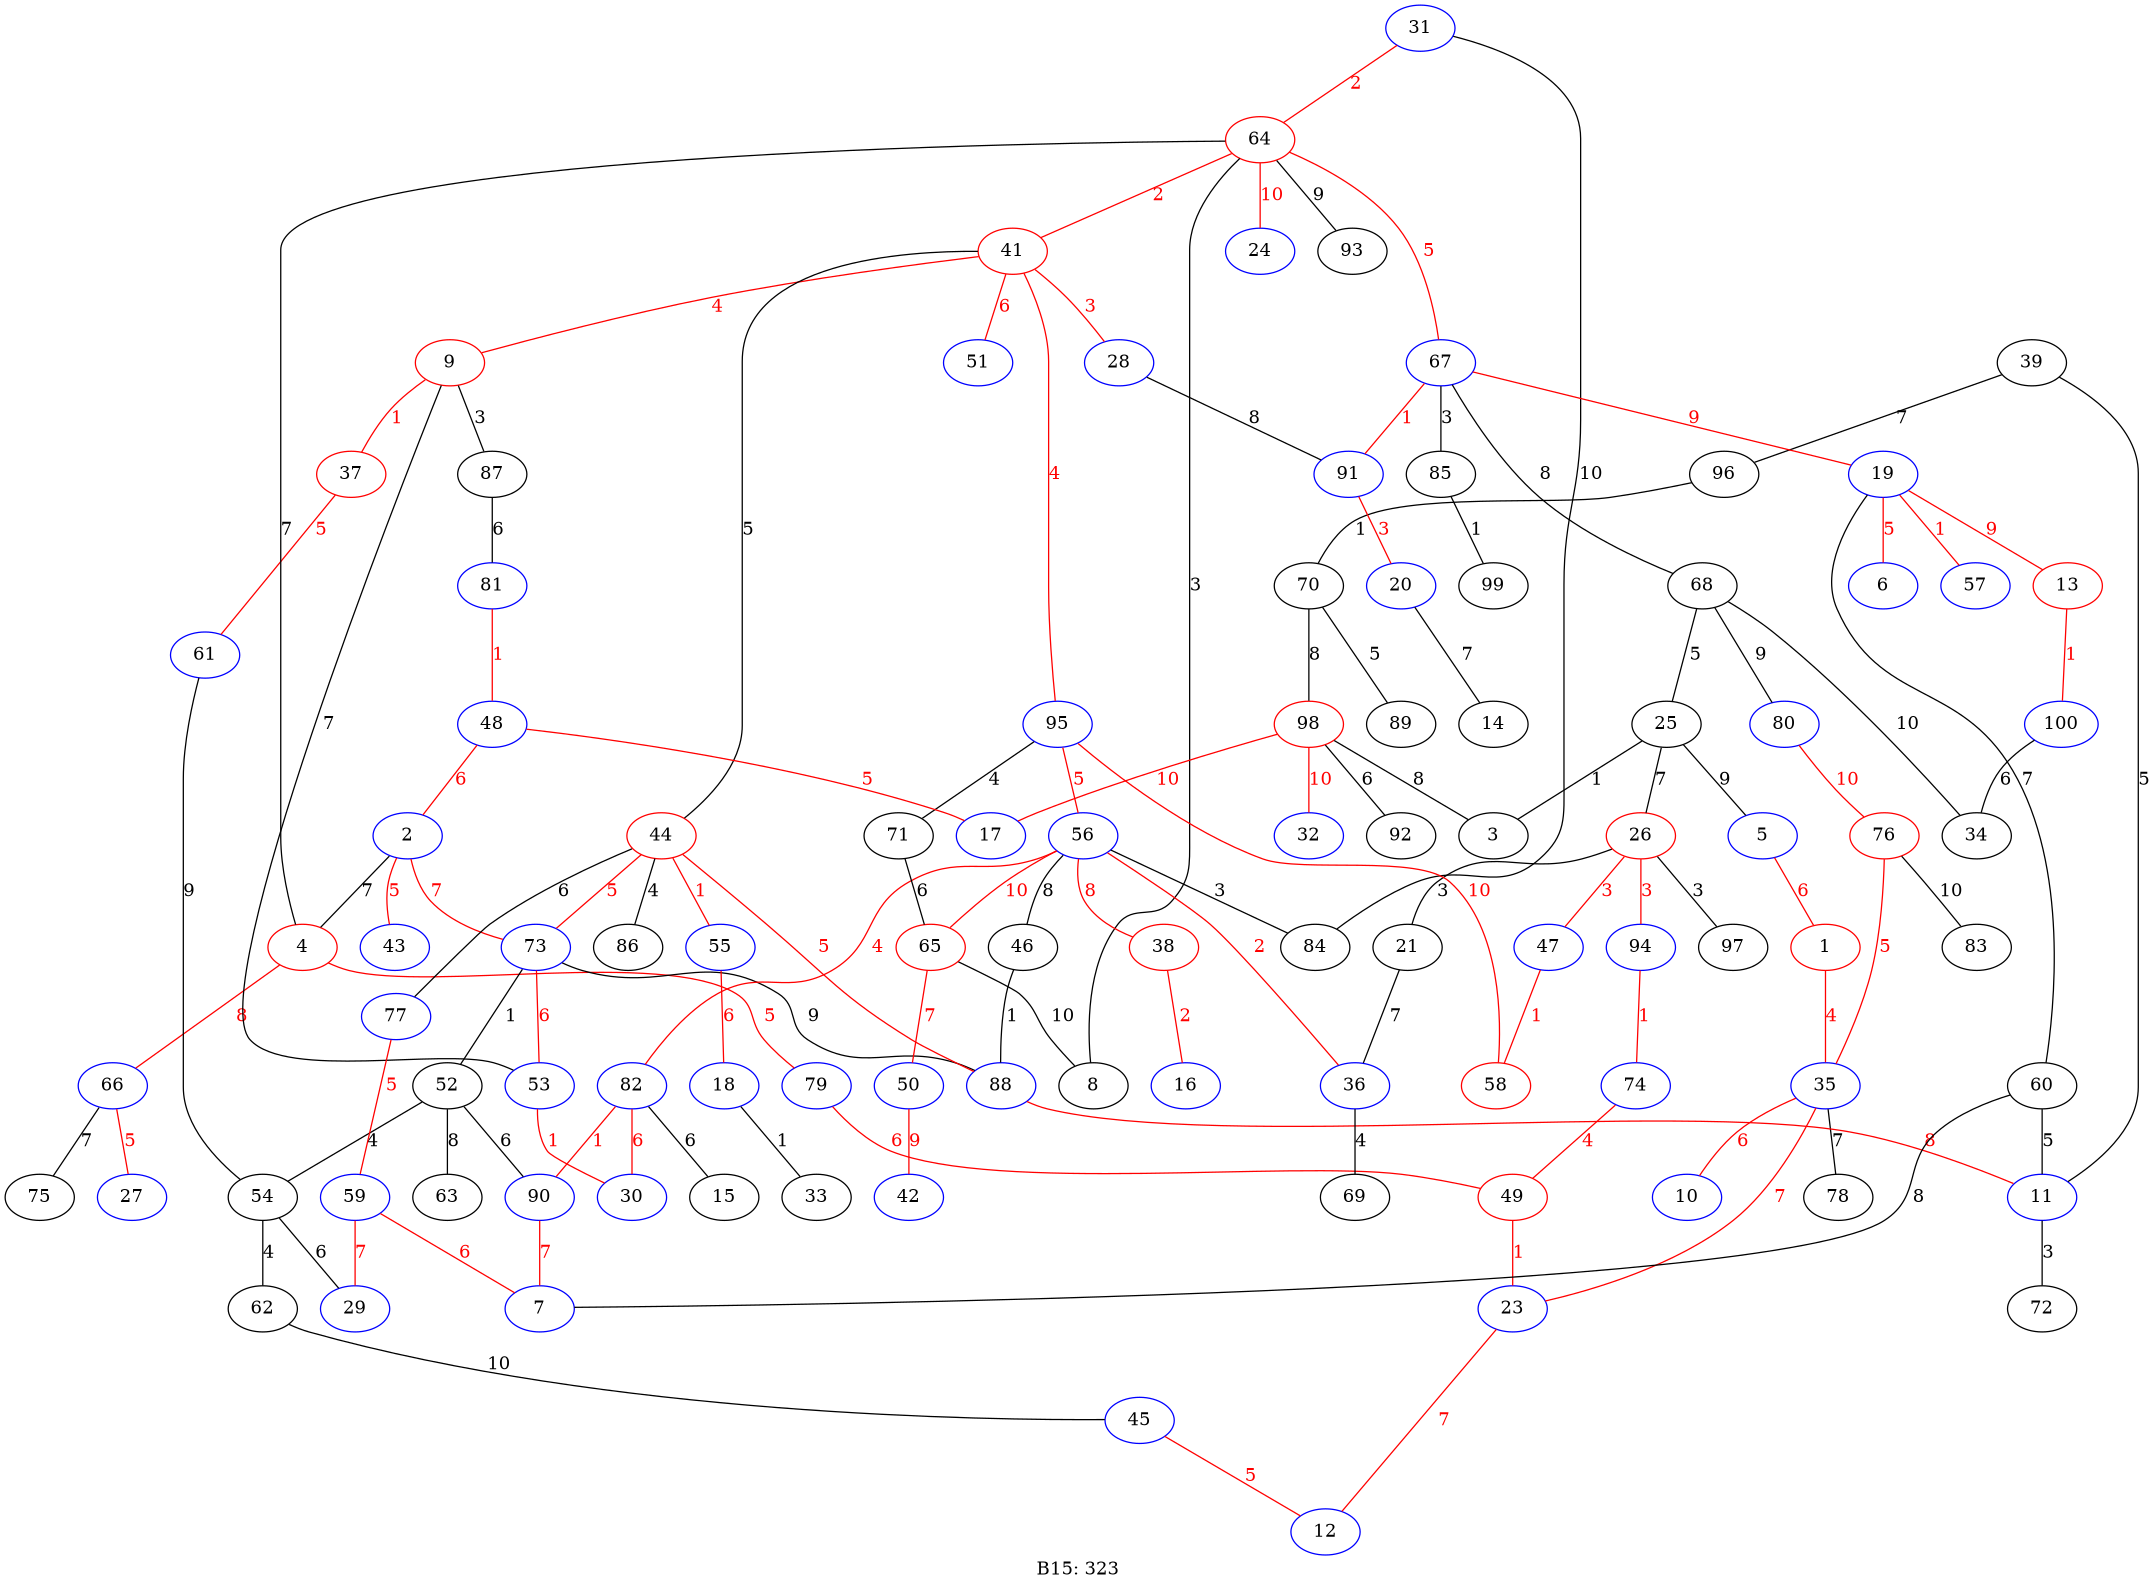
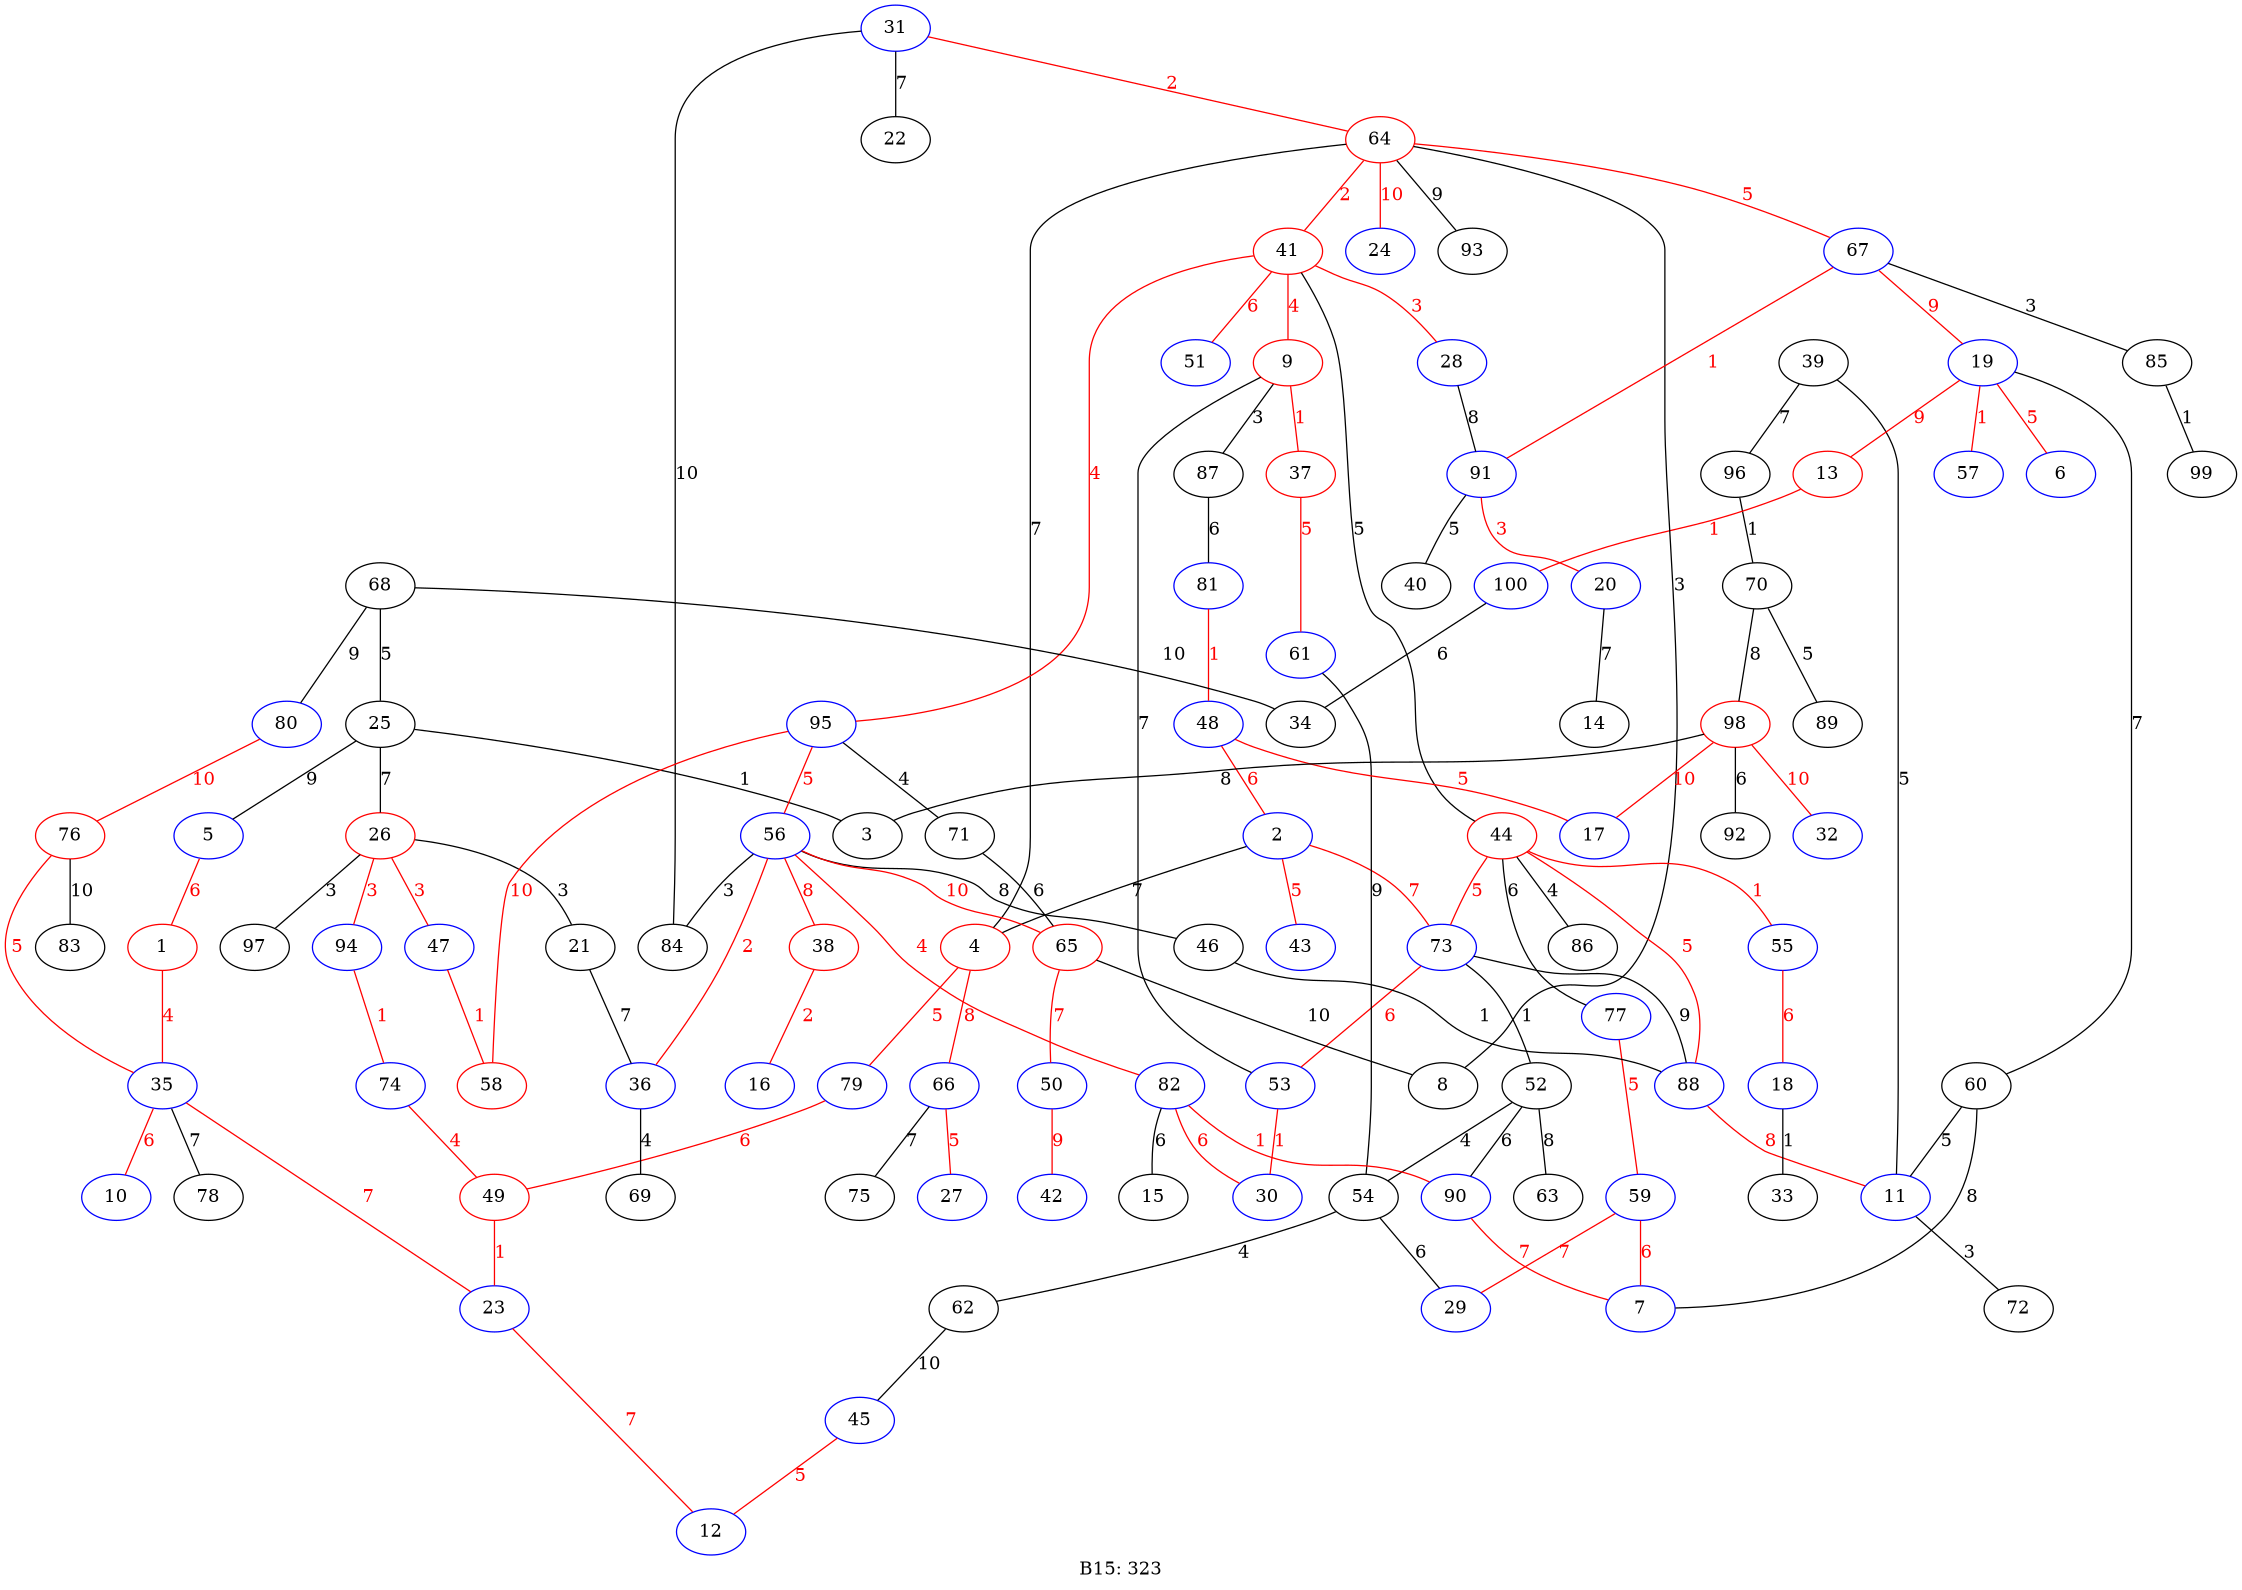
node "22": added
edge "67" -- "68": removed, label "8"
node "40": added
